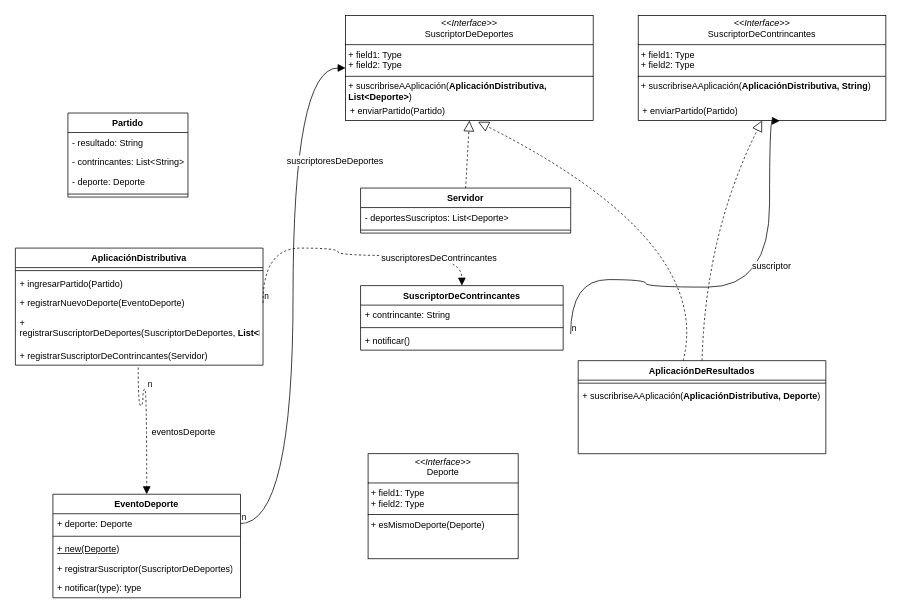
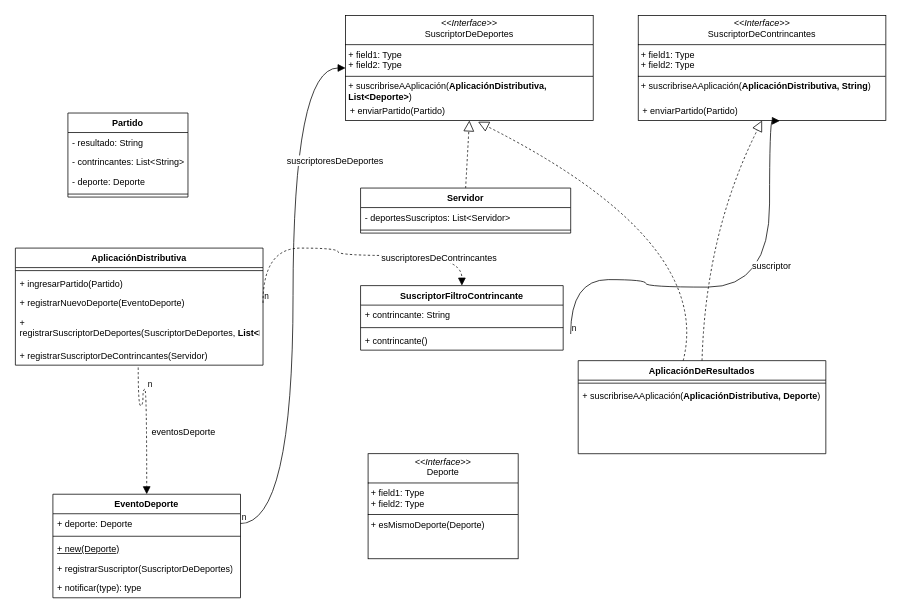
node "- deportesSuscriptos: List<Deporte>": label "- deportesSuscriptos: List<Deporte>" -> "- deportesSuscriptos: List<Servidor>"
node "SuscriptorDeContrincantes": label "SuscriptorDeContrincantes" -> "SuscriptorFiltroContrincante"
node "+ notificar()": label "+ notificar()" -> "+ contrincante()"
